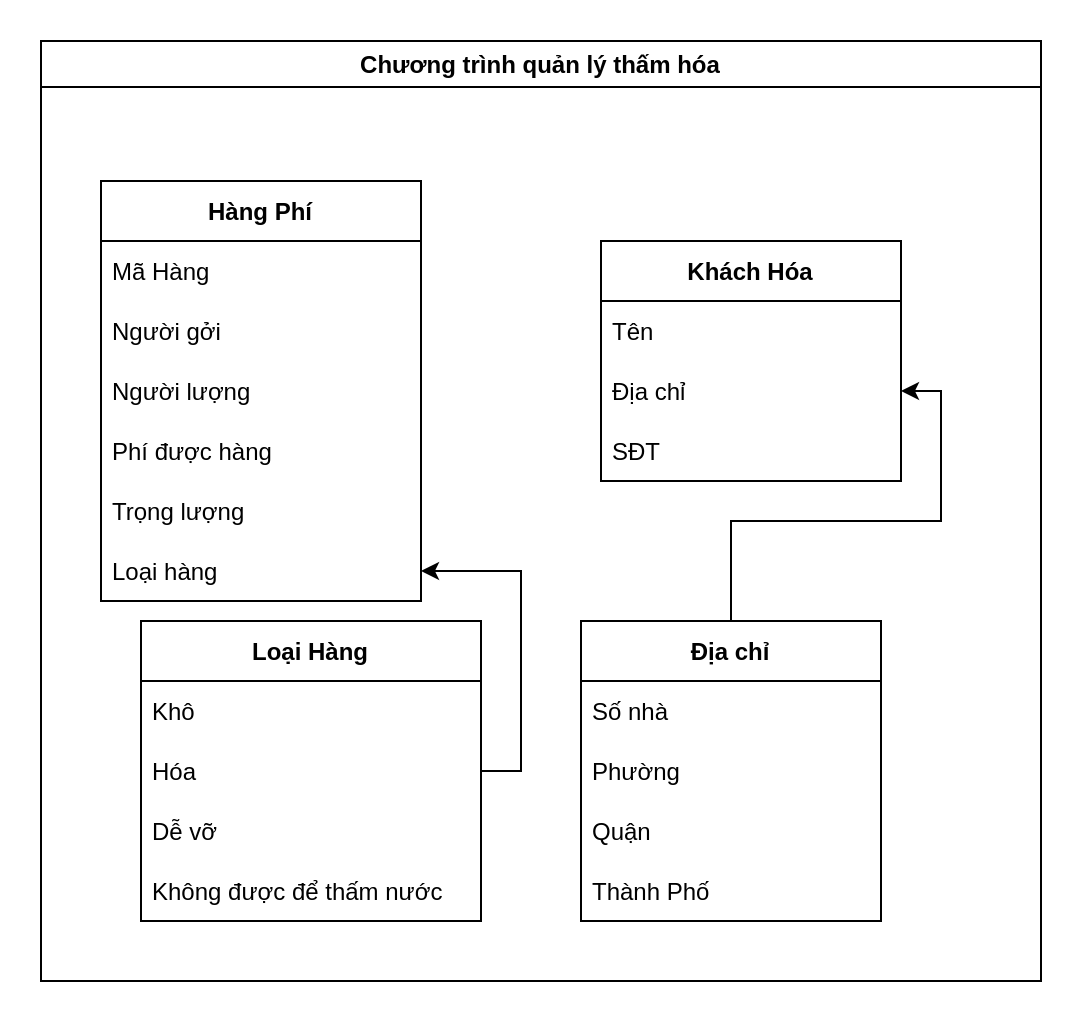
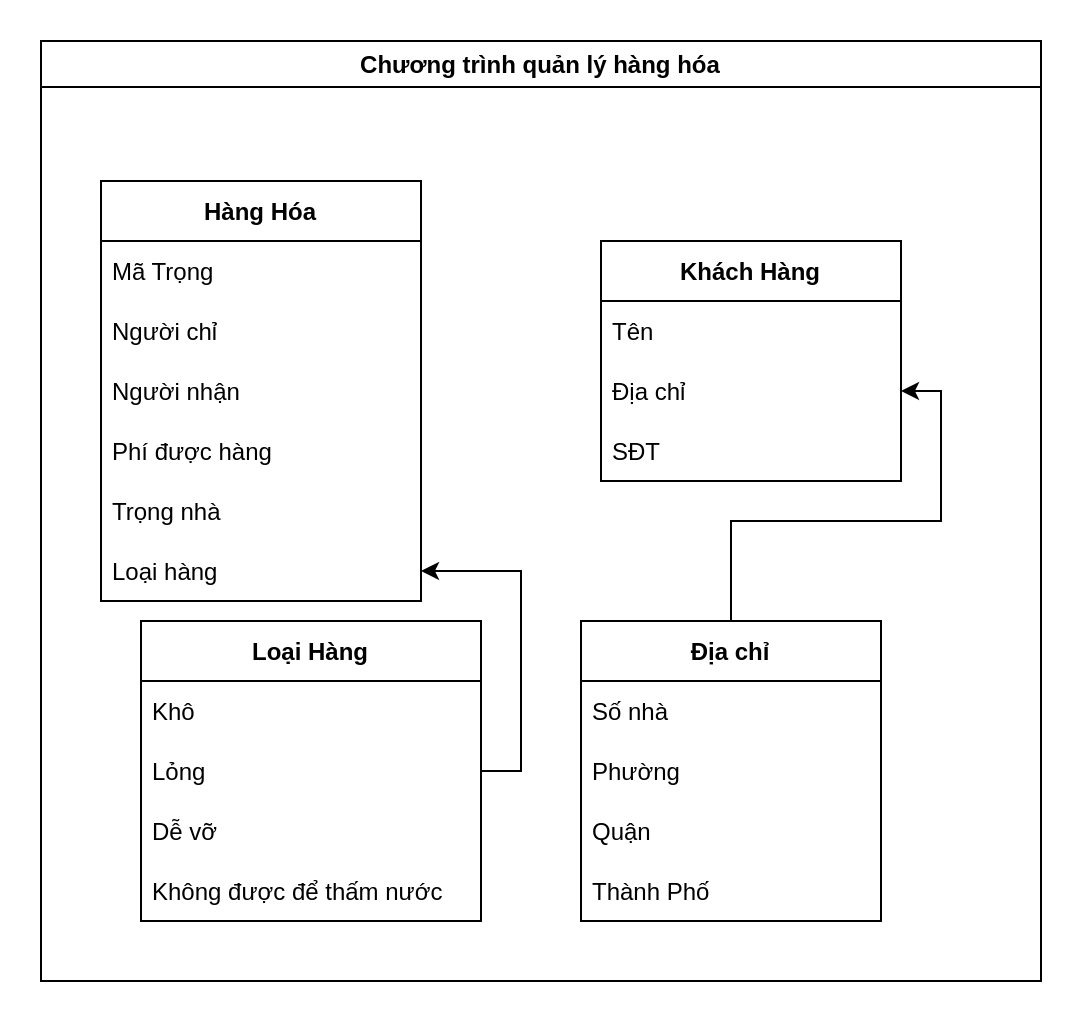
node "Chương trình quản lý thấm hóa": label "Chương trình quản lý thấm hóa" -> "Chương trình quản lý hàng hóa"
node "Hàng Phí": label "Hàng Phí" -> "Hàng Hóa"
node "Mã Hàng": label "Mã Hàng" -> "Mã Trọng"
node "Khách Hóa": label "Khách Hóa" -> "Khách Hàng"
node "Người gởi": label "Người gởi" -> "Người chỉ"
node "Người lượng": label "Người lượng" -> "Người nhận"
node "Trọng lượng": label "Trọng lượng" -> "Trọng nhà"
node "Hóa": label "Hóa" -> "Lỏng"
